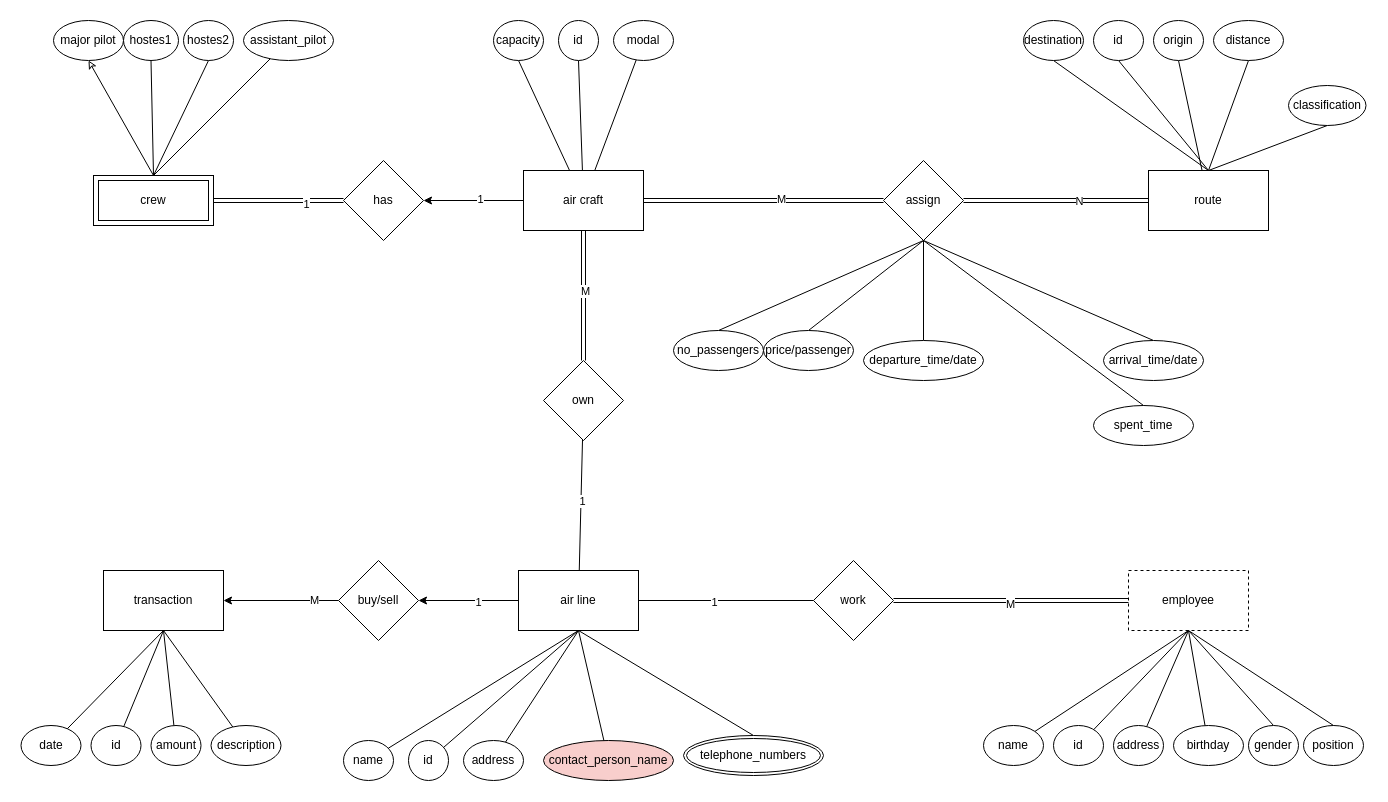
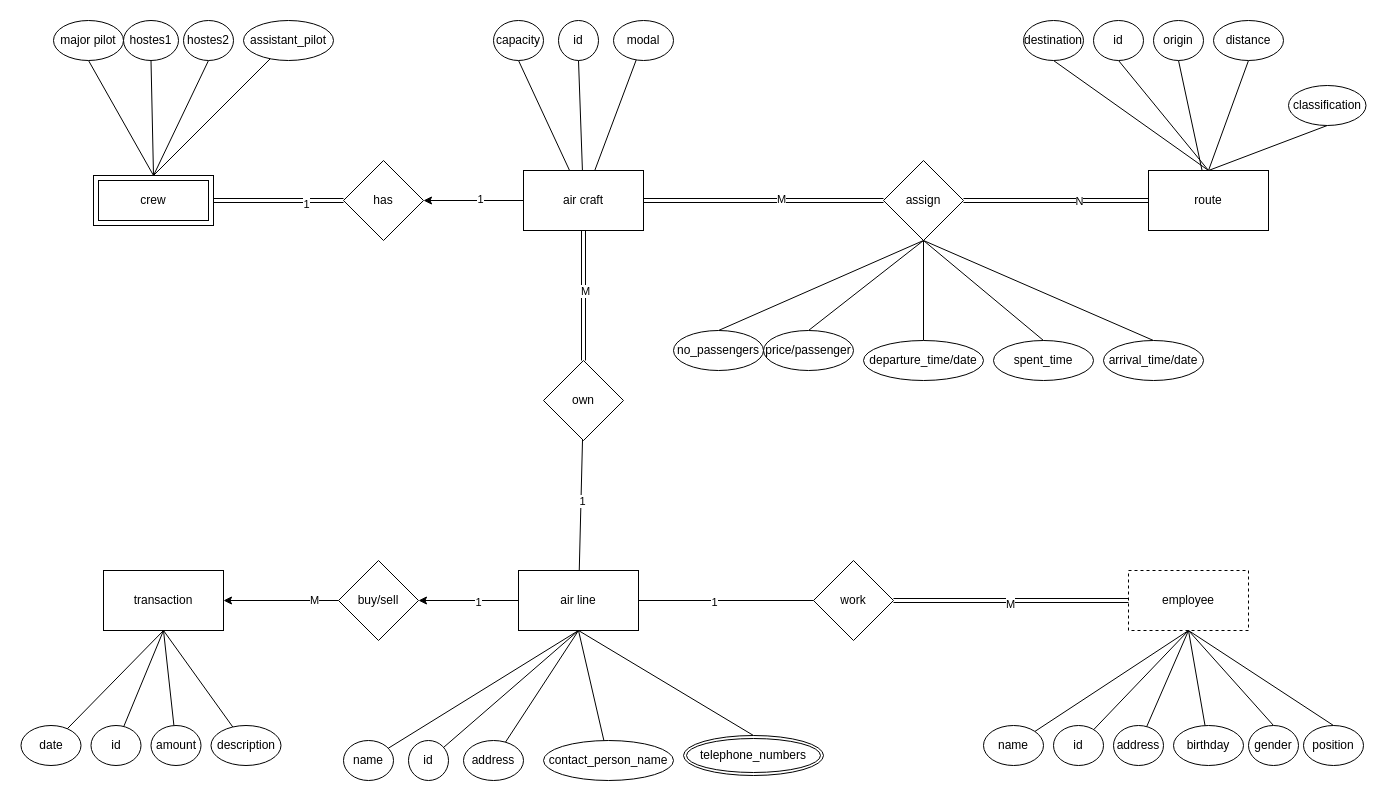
edge "crew" -> "major pilot": arrowhead classic -> none
node "spent_time": moved (1144, 426) -> (1044, 361)
node "contact_person_name": fillcolor #f8cecc -> #ffffff
